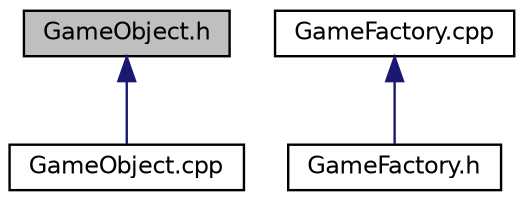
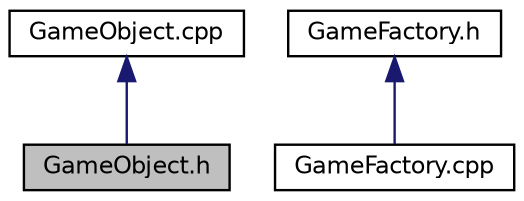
edge "GameObject.cpp" -> "GameObject.h": reversed
edge "GameFactory.h" -> "GameFactory.cpp": reversed
